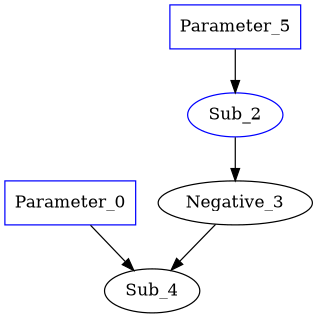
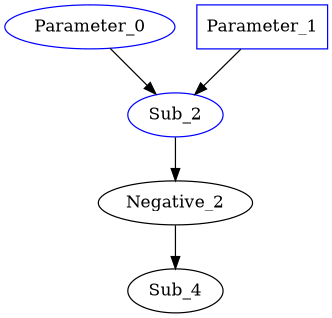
node "Parameter_5": label "Parameter_5" -> "Parameter_1"
node "Parameter_0": shape box -> ellipse
node "Negative_3": label "Negative_3" -> "Negative_2"
edge "Parameter_0" -> "Sub_4": now "Parameter_0" -> "Sub_2"
